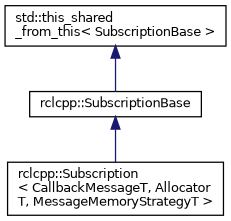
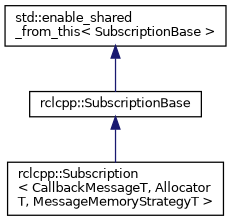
node "std::this_shared _from_this< SubscriptionBase >": label "std::this_shared _from_this< SubscriptionBase >" -> "std::enable_shared _from_this< SubscriptionBase >"
